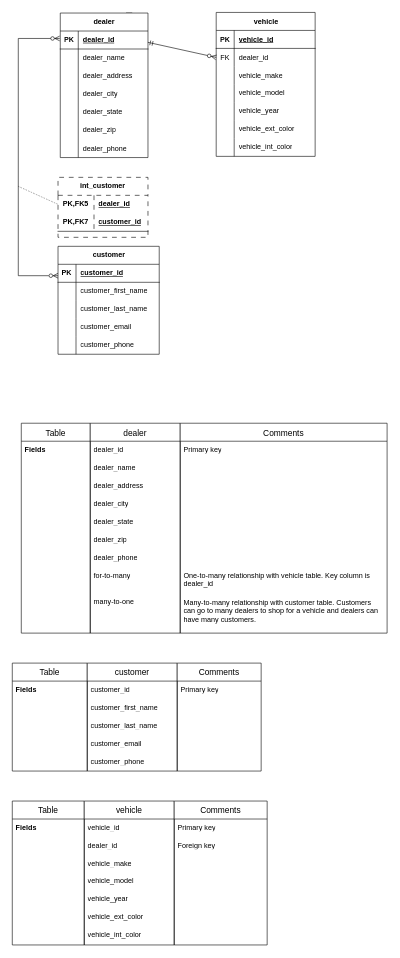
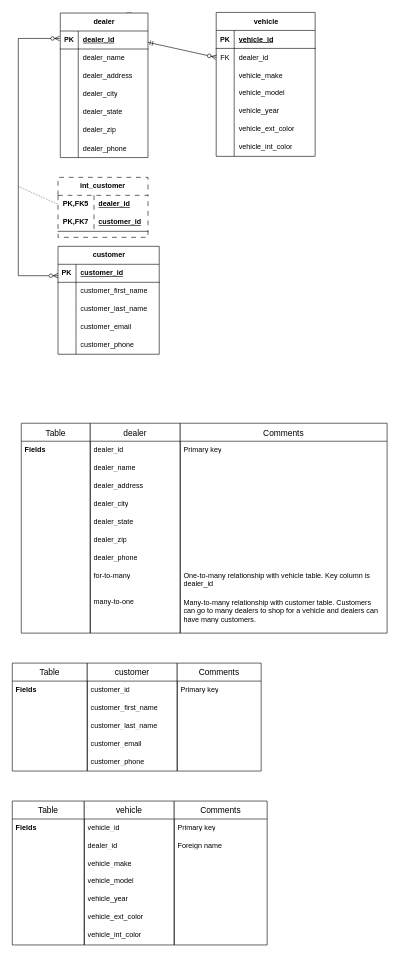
node "Foreign key": label "Foreign key" -> "Foreign name"
